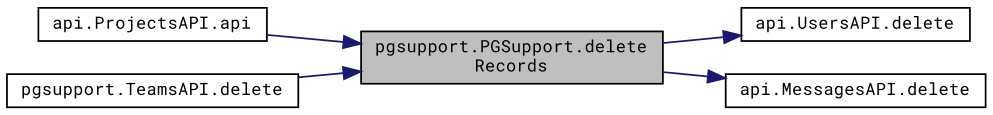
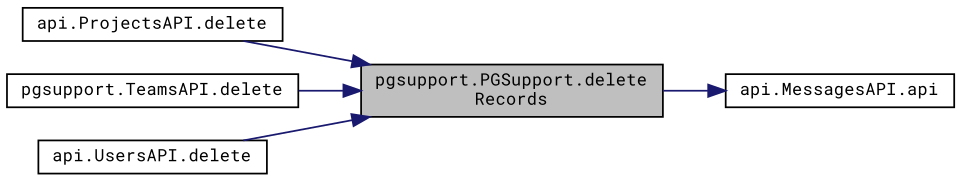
node "api.ProjectsAPI.api": label "api.ProjectsAPI.api" -> "api.ProjectsAPI.delete"
edge "pgsupport.PGSupport.delete Records" -> "api.UsersAPI.delete": reversed
node "api.MessagesAPI.delete": label "api.MessagesAPI.delete" -> "api.MessagesAPI.api"
